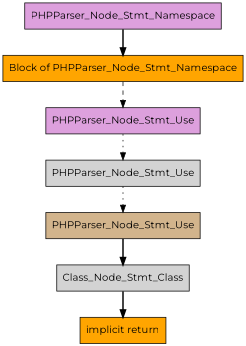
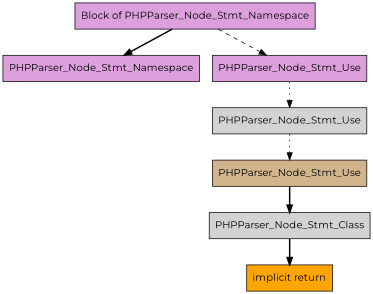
edge "PHPParser_Node_Stmt_Namespace" -> "Block of PHPParser_Node_Stmt_Namespace": reversed
node "Block of PHPParser_Node_Stmt_Namespace": fillcolor orange -> plum
node "Class_Node_Stmt_Class": label "Class_Node_Stmt_Class" -> "PHPParser_Node_Stmt_Class"
